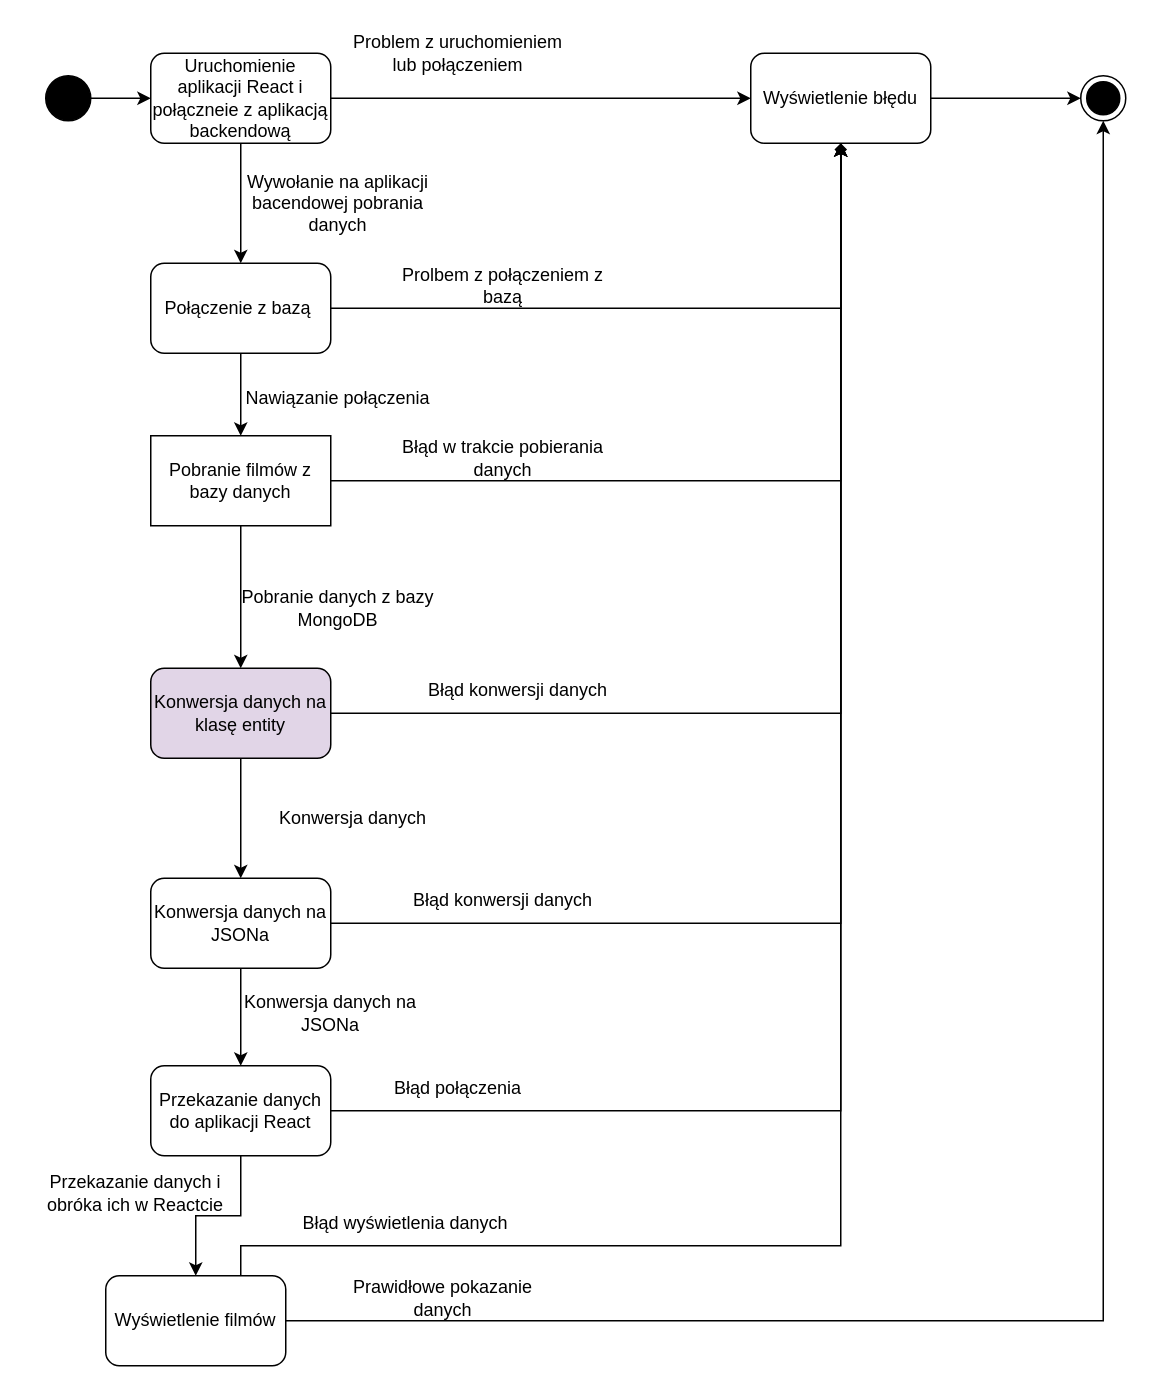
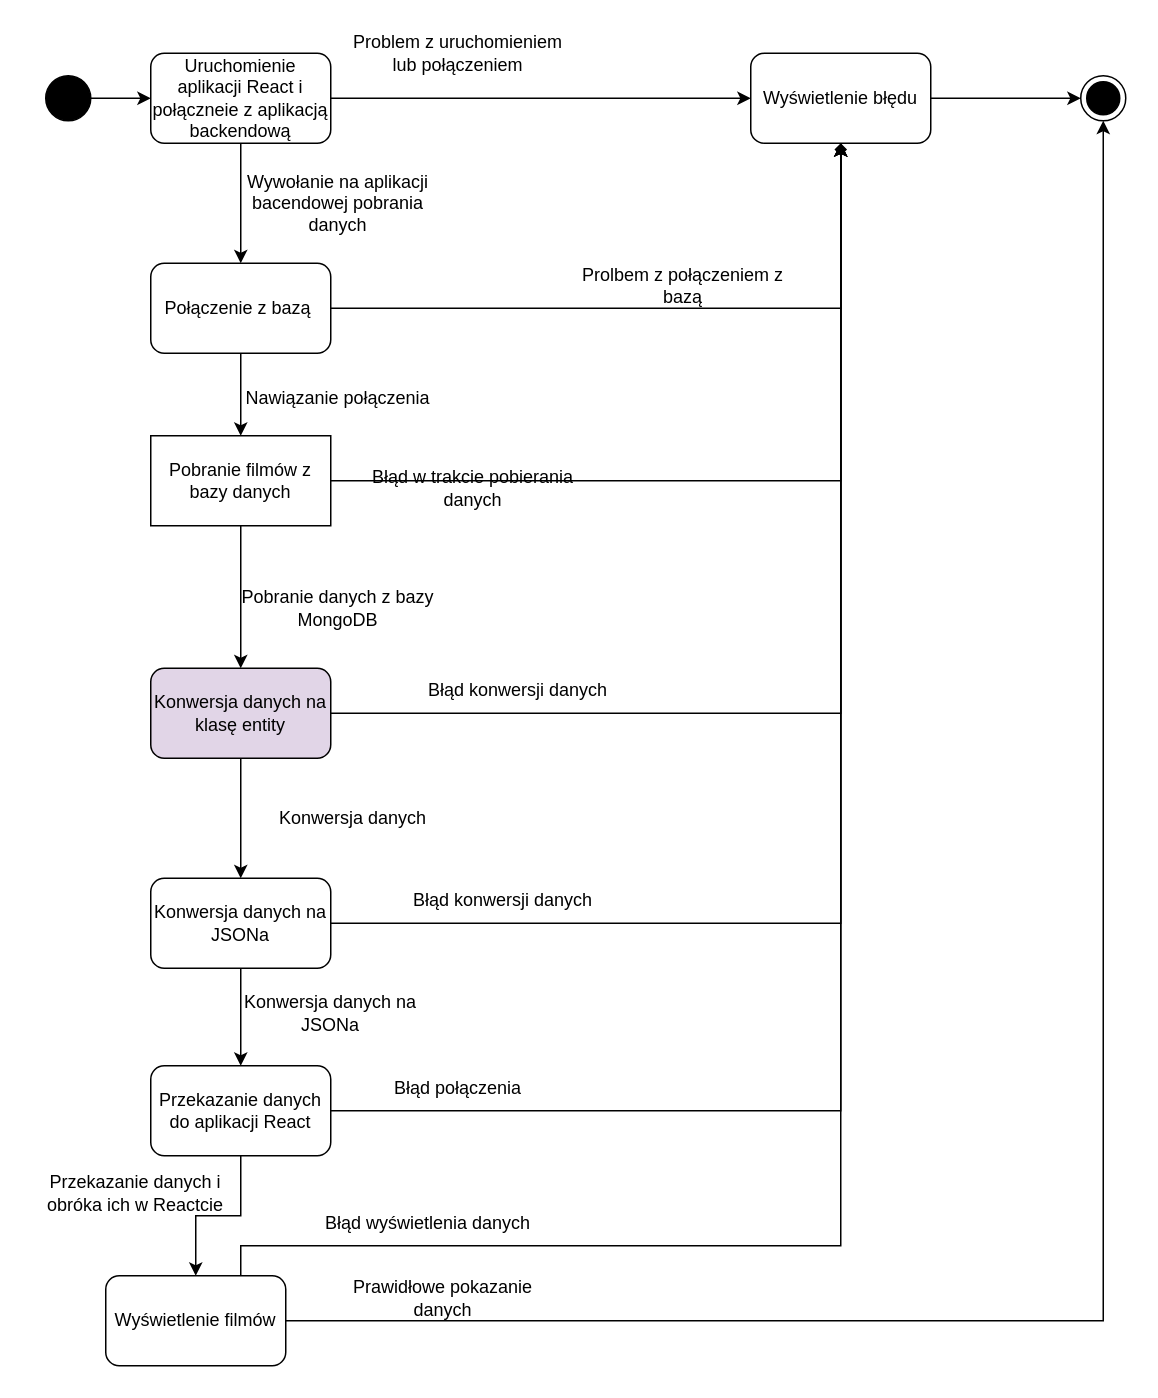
node "Prolbem z połączeniem z bazą": moved (503, 286) -> (683, 286)
node "Błąd w trakcie pobierania danych": moved (503, 458) -> (473, 488)
node "Błąd wyświetlenia danych": moved (406, 1223) -> (428, 1223)
